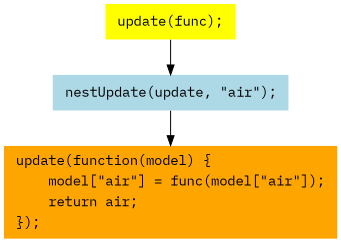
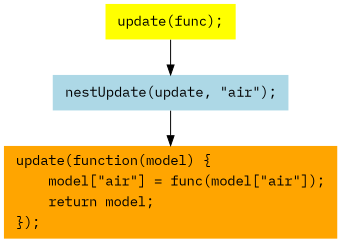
node "update(function(model) {": text "return air;" -> "return model;"
